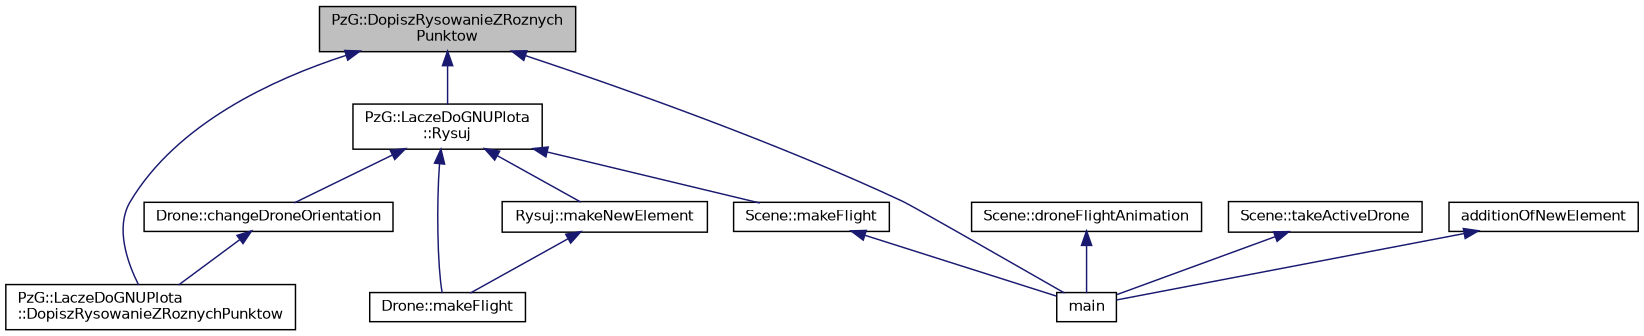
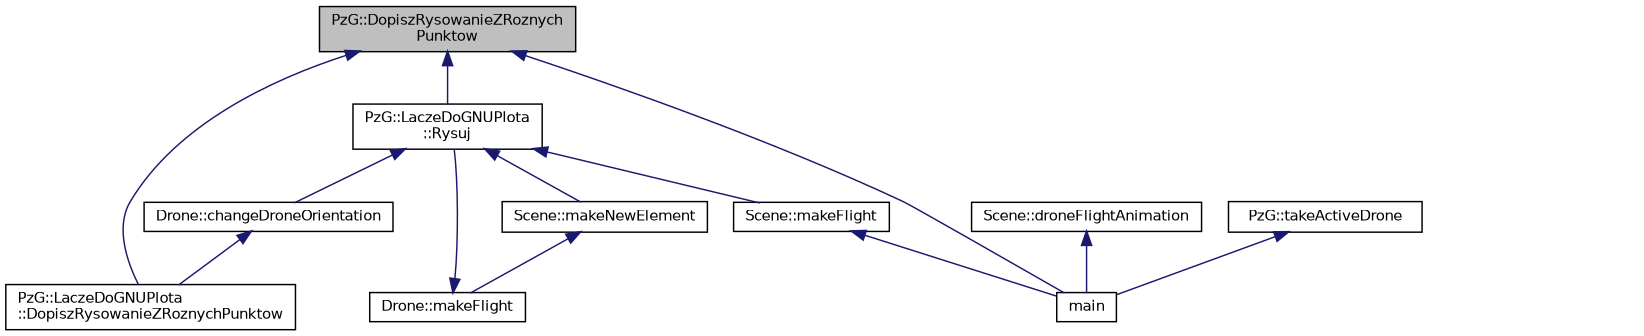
node "Rysuj::makeNewElement": label "Rysuj::makeNewElement" -> "Scene::makeNewElement"
node "Scene::takeActiveDrone": label "Scene::takeActiveDrone" -> "PzG::takeActiveDrone"
node "additionOfNewElement": removed
edge "Drone::makeFlight" -> "PzG::LaczeDoGNUPlota ::Rysuj": reversed
